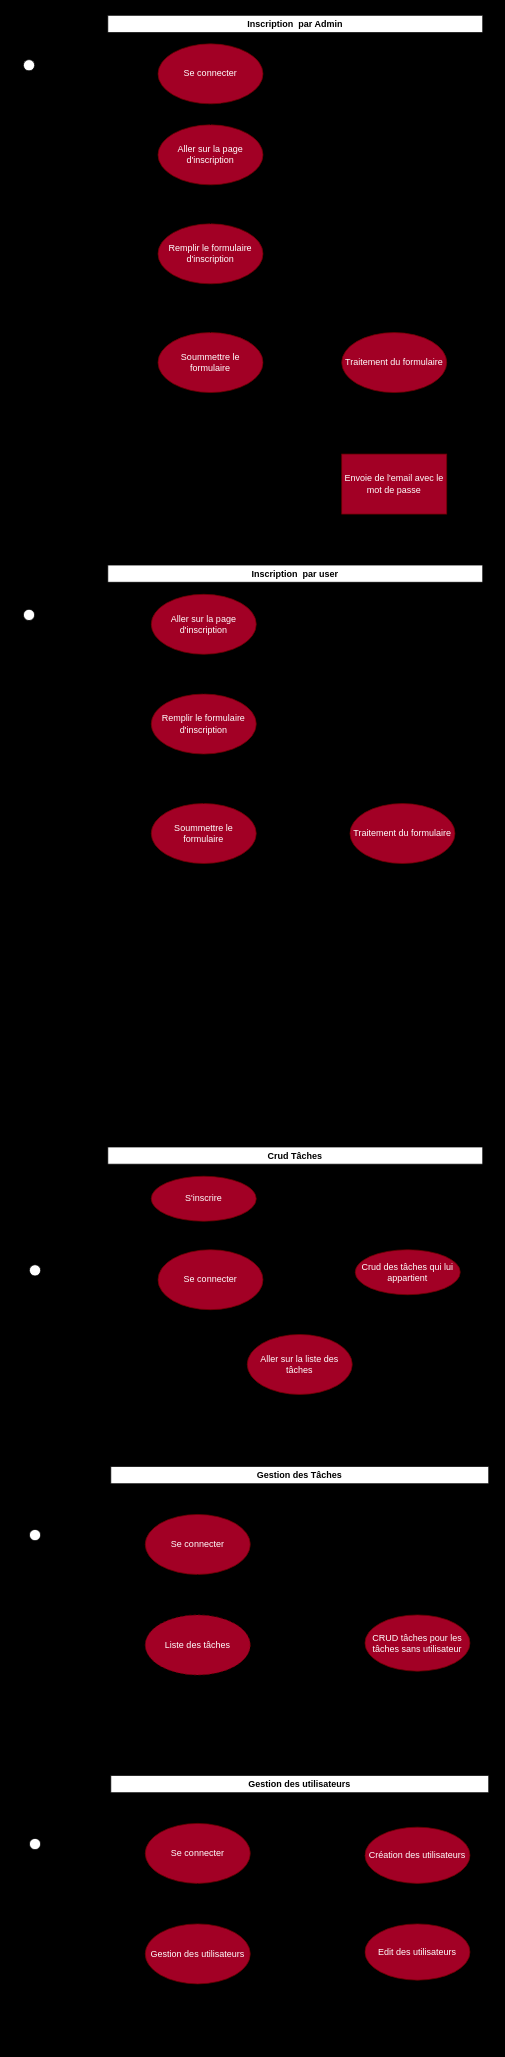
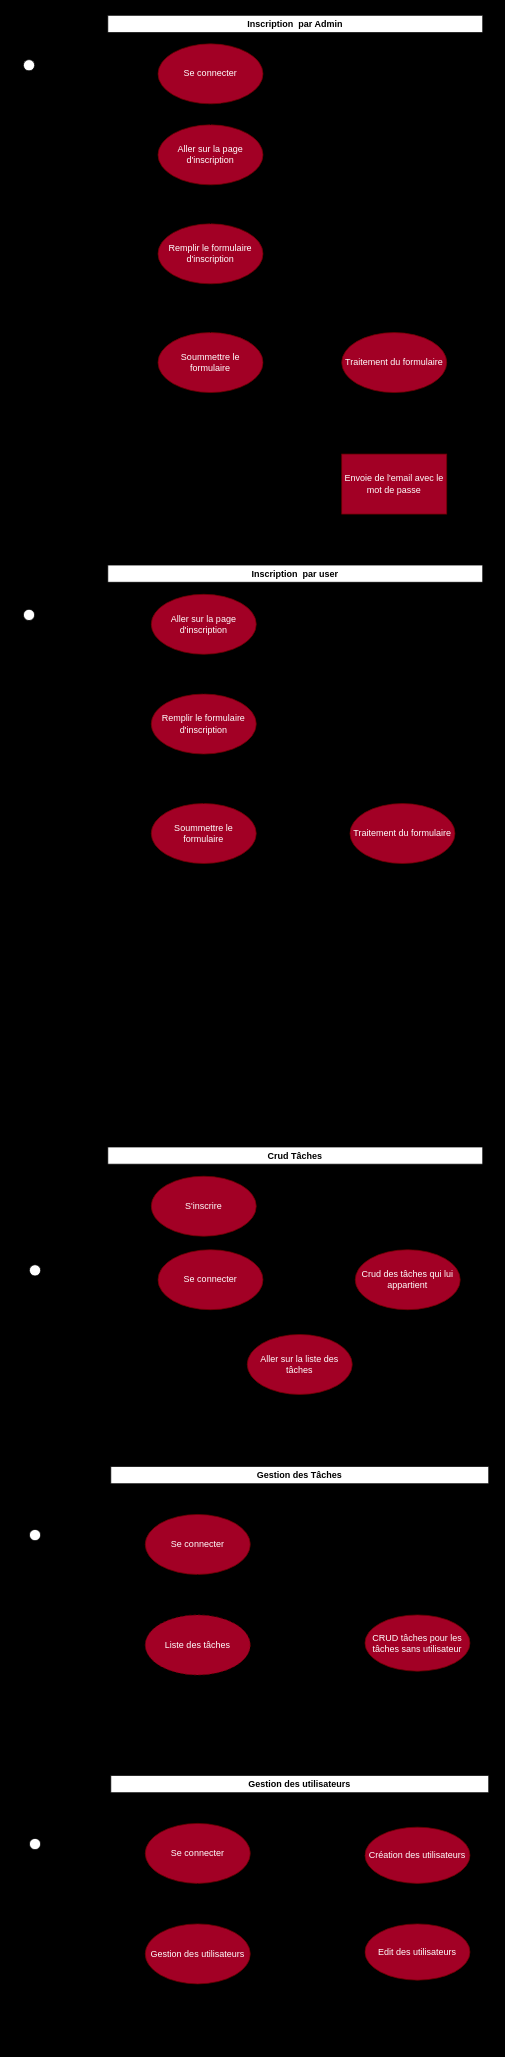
node "S'inscrire": size 105x45 -> 105x60
node "Crud des tâches qui lui appartient": size 105x45 -> 105x60
